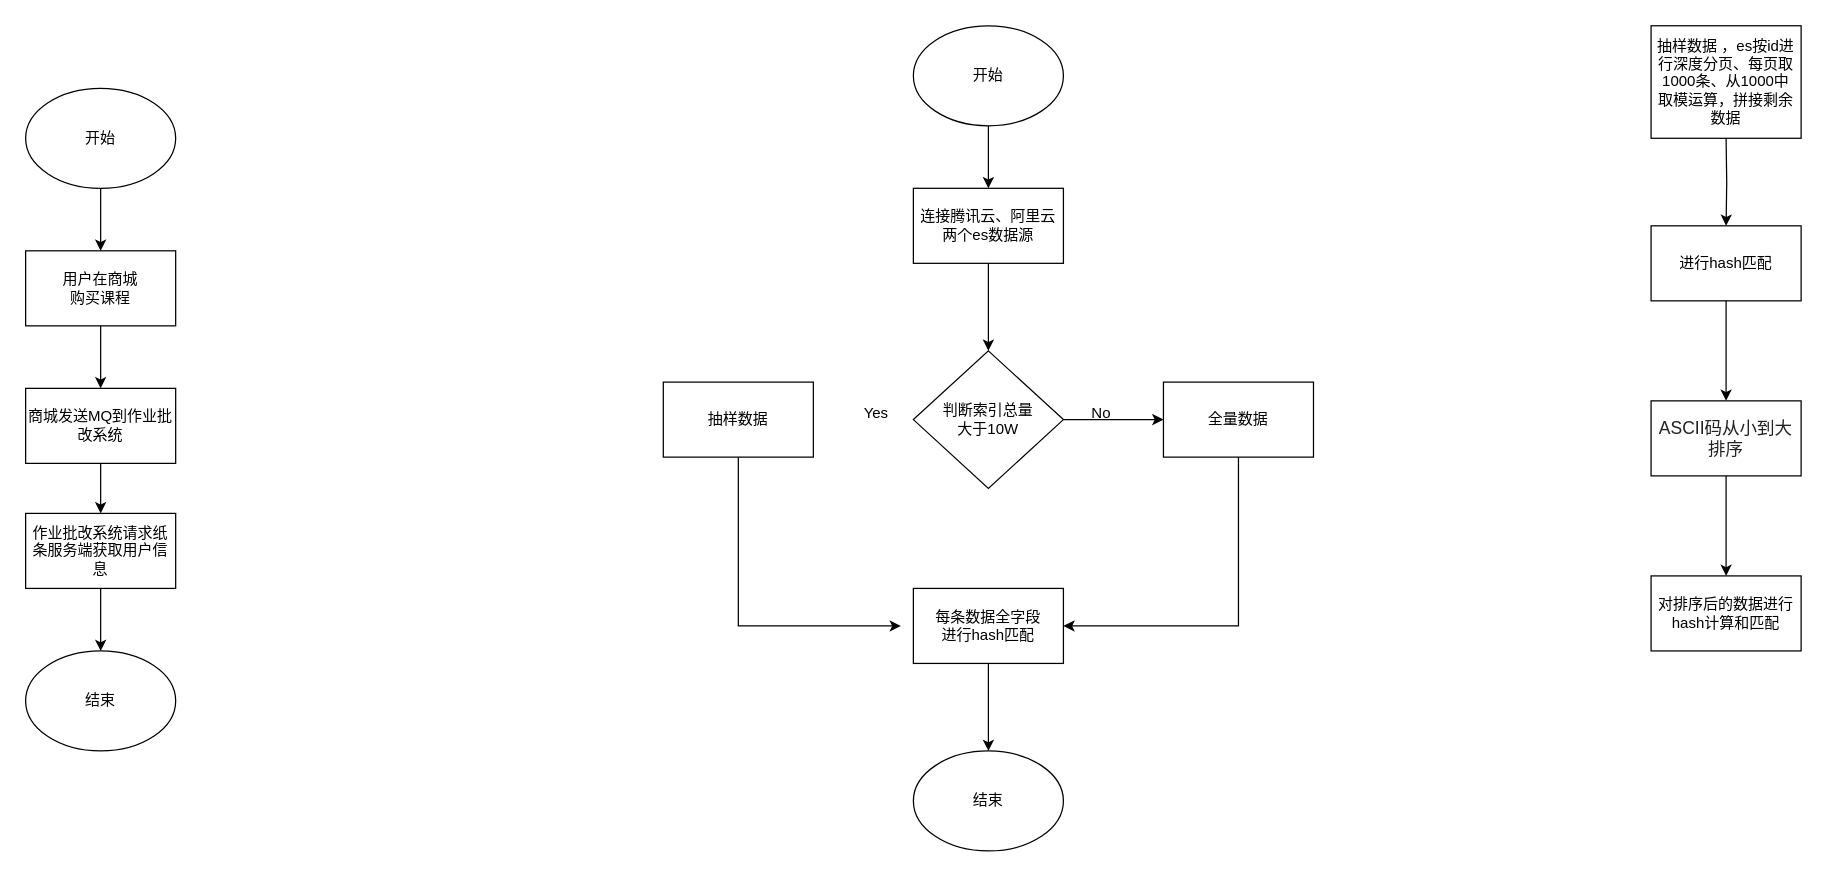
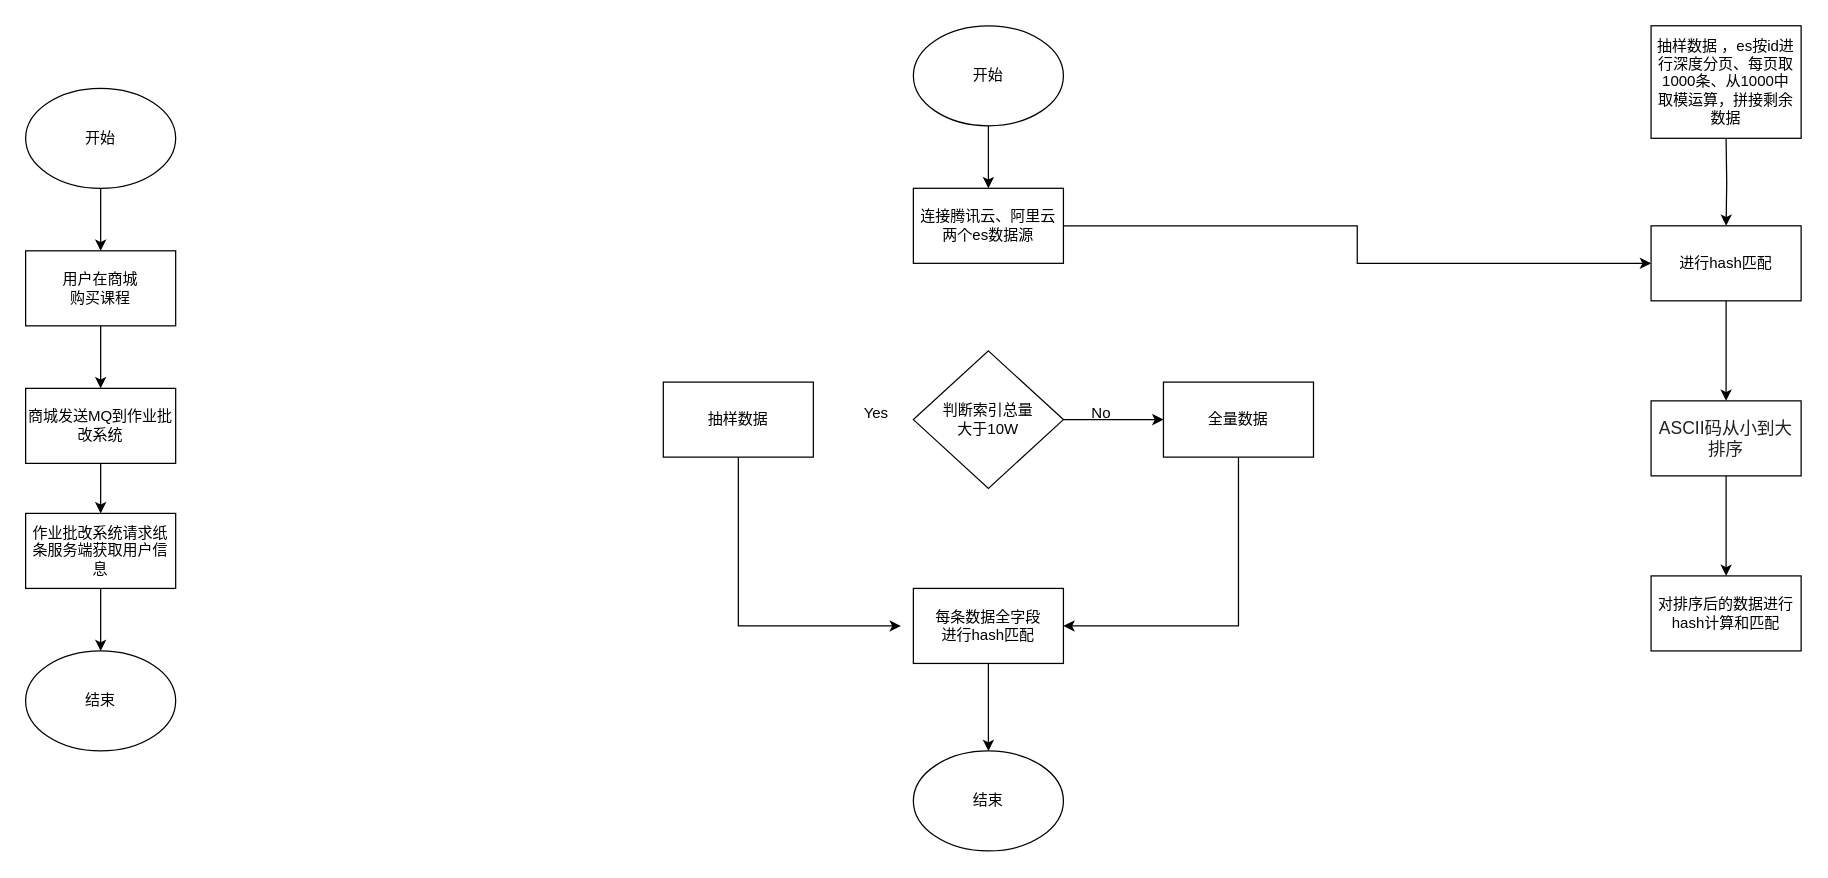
edge "连接腾讯云、阿里云 两个es数据源" -> "判断索引总量 大于10W": now "连接腾讯云、阿里云 两个es数据源" -> "进行hash匹配"
